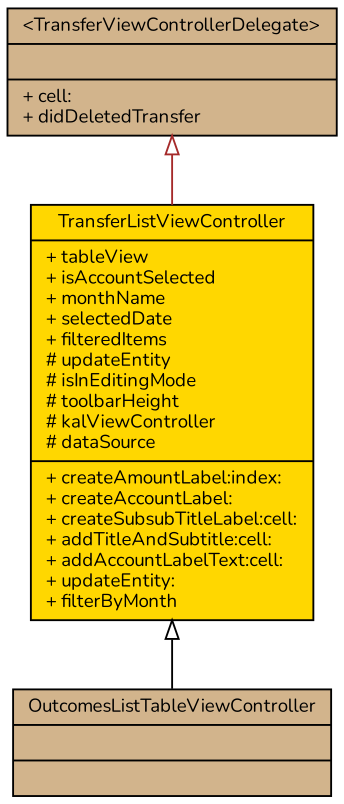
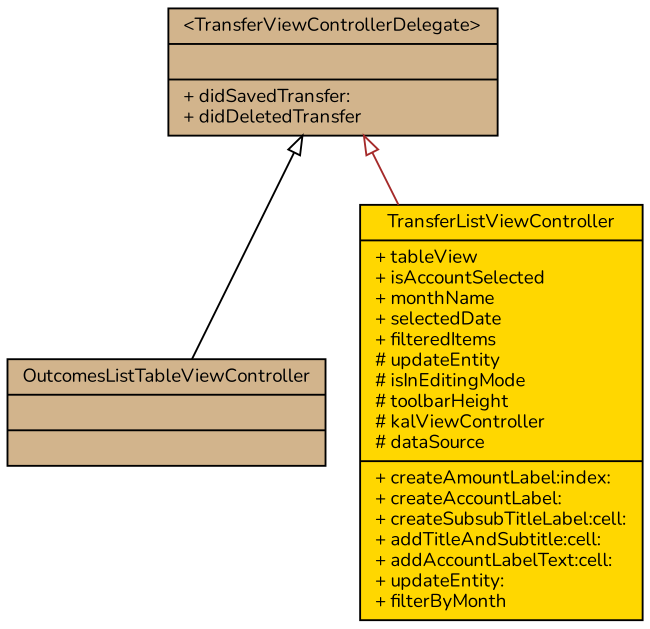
node "<TransferViewControllerDelegate>": text "+ cell:" -> "+ didSavedTransfer:"
edge "OutcomesListTableViewController" -> "TransferListViewController": now "OutcomesListTableViewController" -> "<TransferViewControllerDelegate>"
